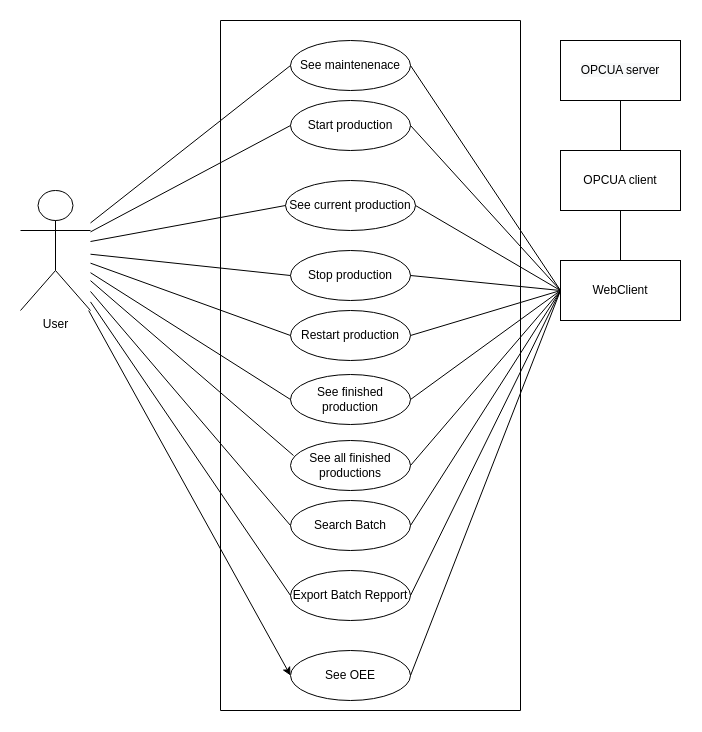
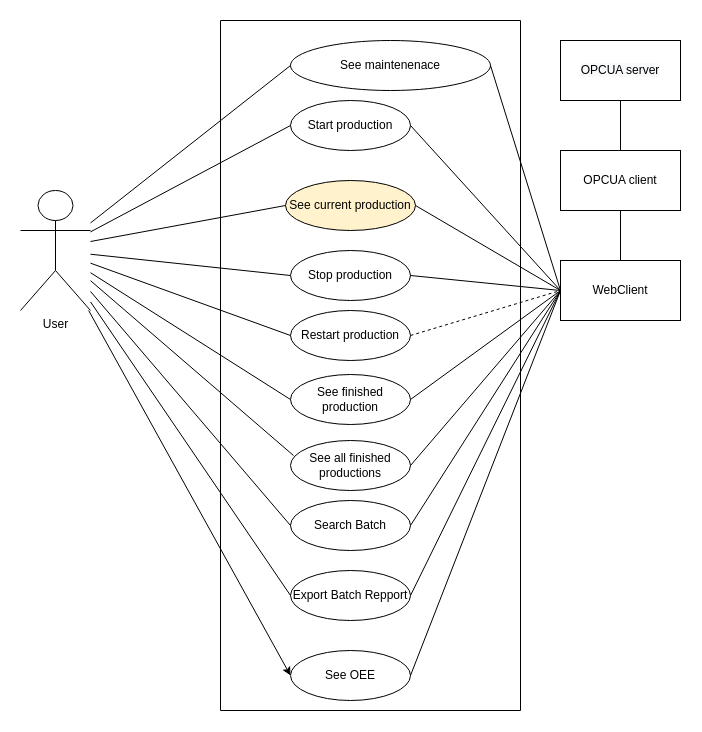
node "See maintenenace": size 120x50 -> 200x50
node "See current production": fillcolor #ffffff -> #fff2cc
edge "WebClient" -- "Restart production": style solid -> dashed
